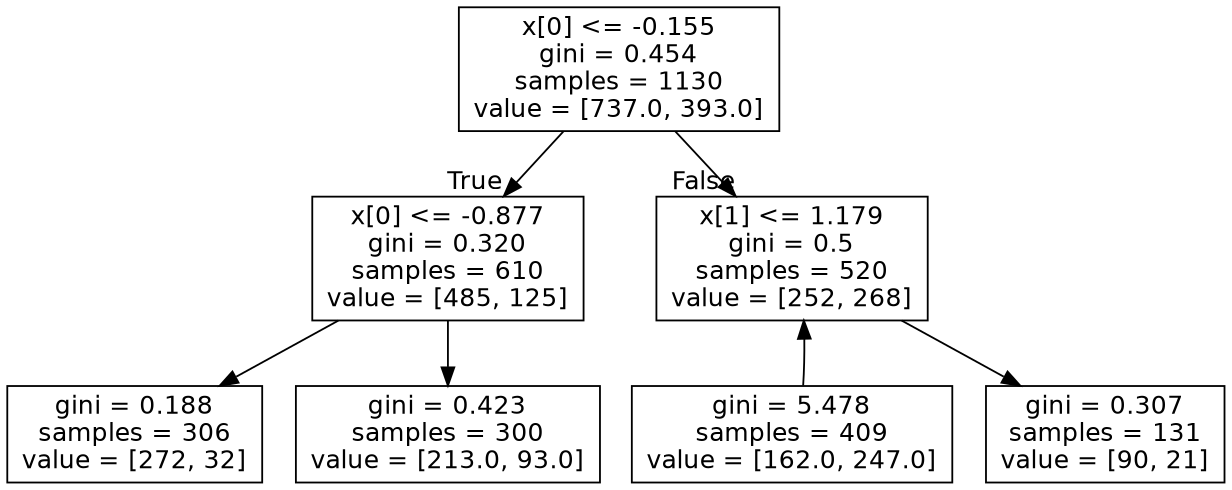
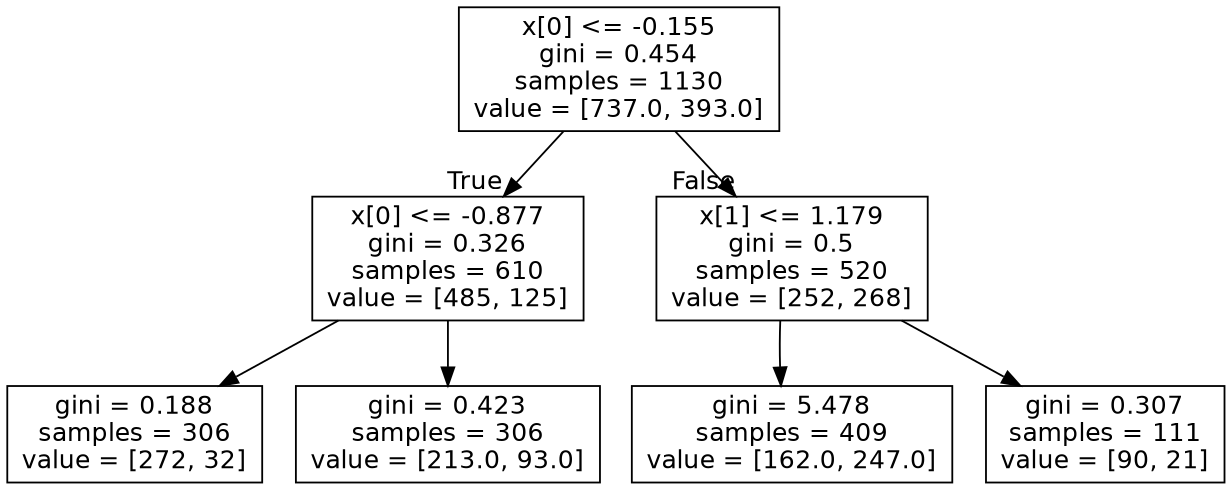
node "x[0] <= -0.877 gini = 0.320 samples = 610 value = [485, 125]": label "x[0] <= -0.877 gini = 0.320 samples = 610 value = [485, 125]" -> "x[0] <= -0.877 gini = 0.326 samples = 610 value = [485, 125]"
edge "gini = 5.478 samples = 409 value = [162.0, 247.0]" -> "x[1] <= 1.179 gini = 0.5 samples = 520 value = [252, 268]": reversed
node "gini = 0.423 samples = 300 value = [213.0, 93.0]": label "gini = 0.423 samples = 300 value = [213.0, 93.0]" -> "gini = 0.423 samples = 306 value = [213.0, 93.0]"
node "gini = 0.307 samples = 131 value = [90, 21]": label "gini = 0.307 samples = 131 value = [90, 21]" -> "gini = 0.307 samples = 111 value = [90, 21]"
